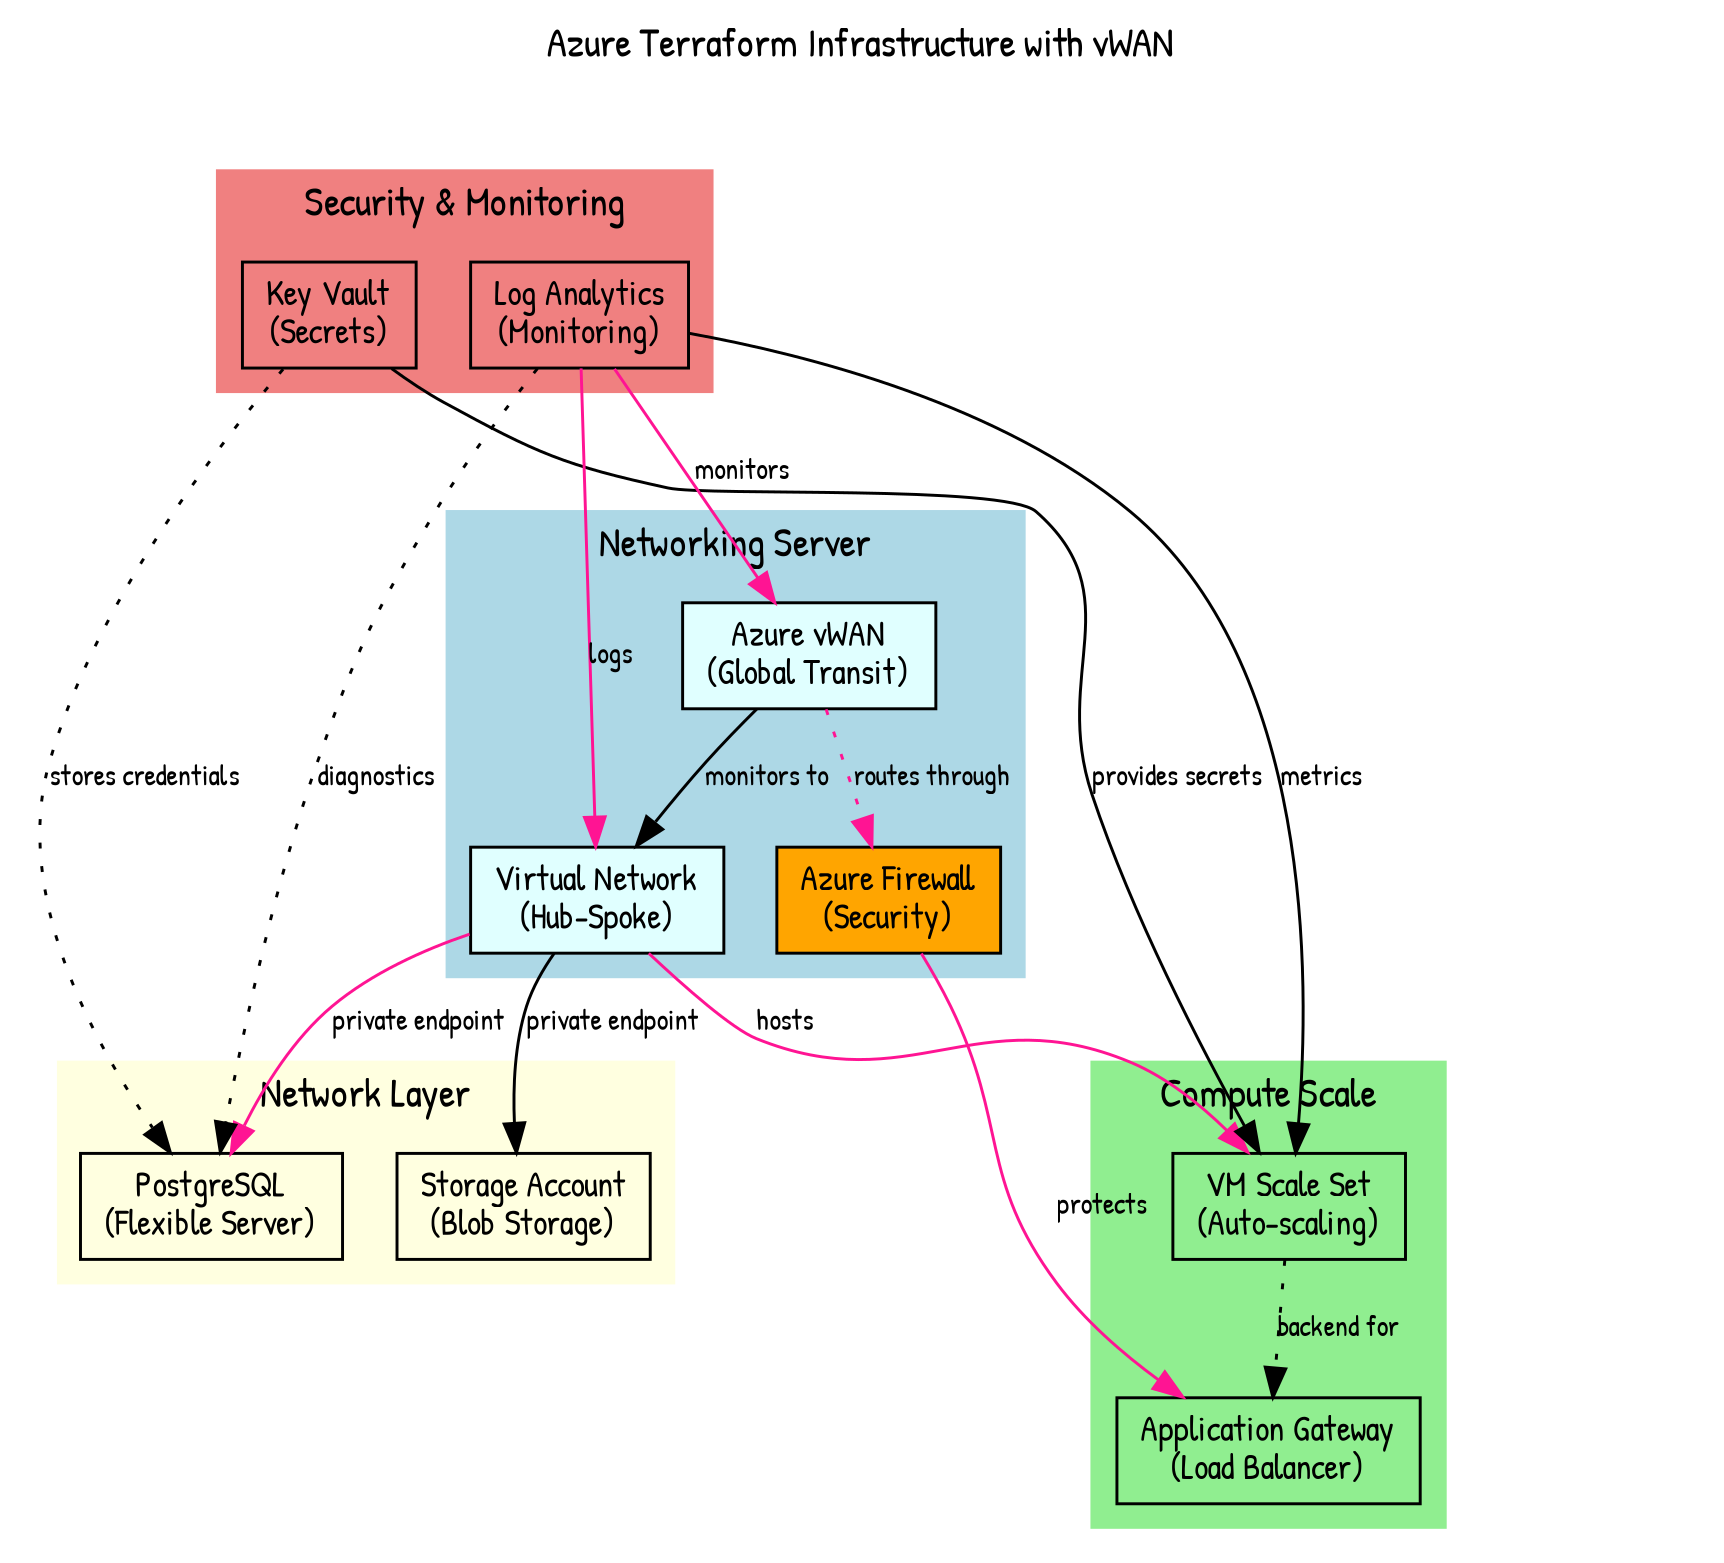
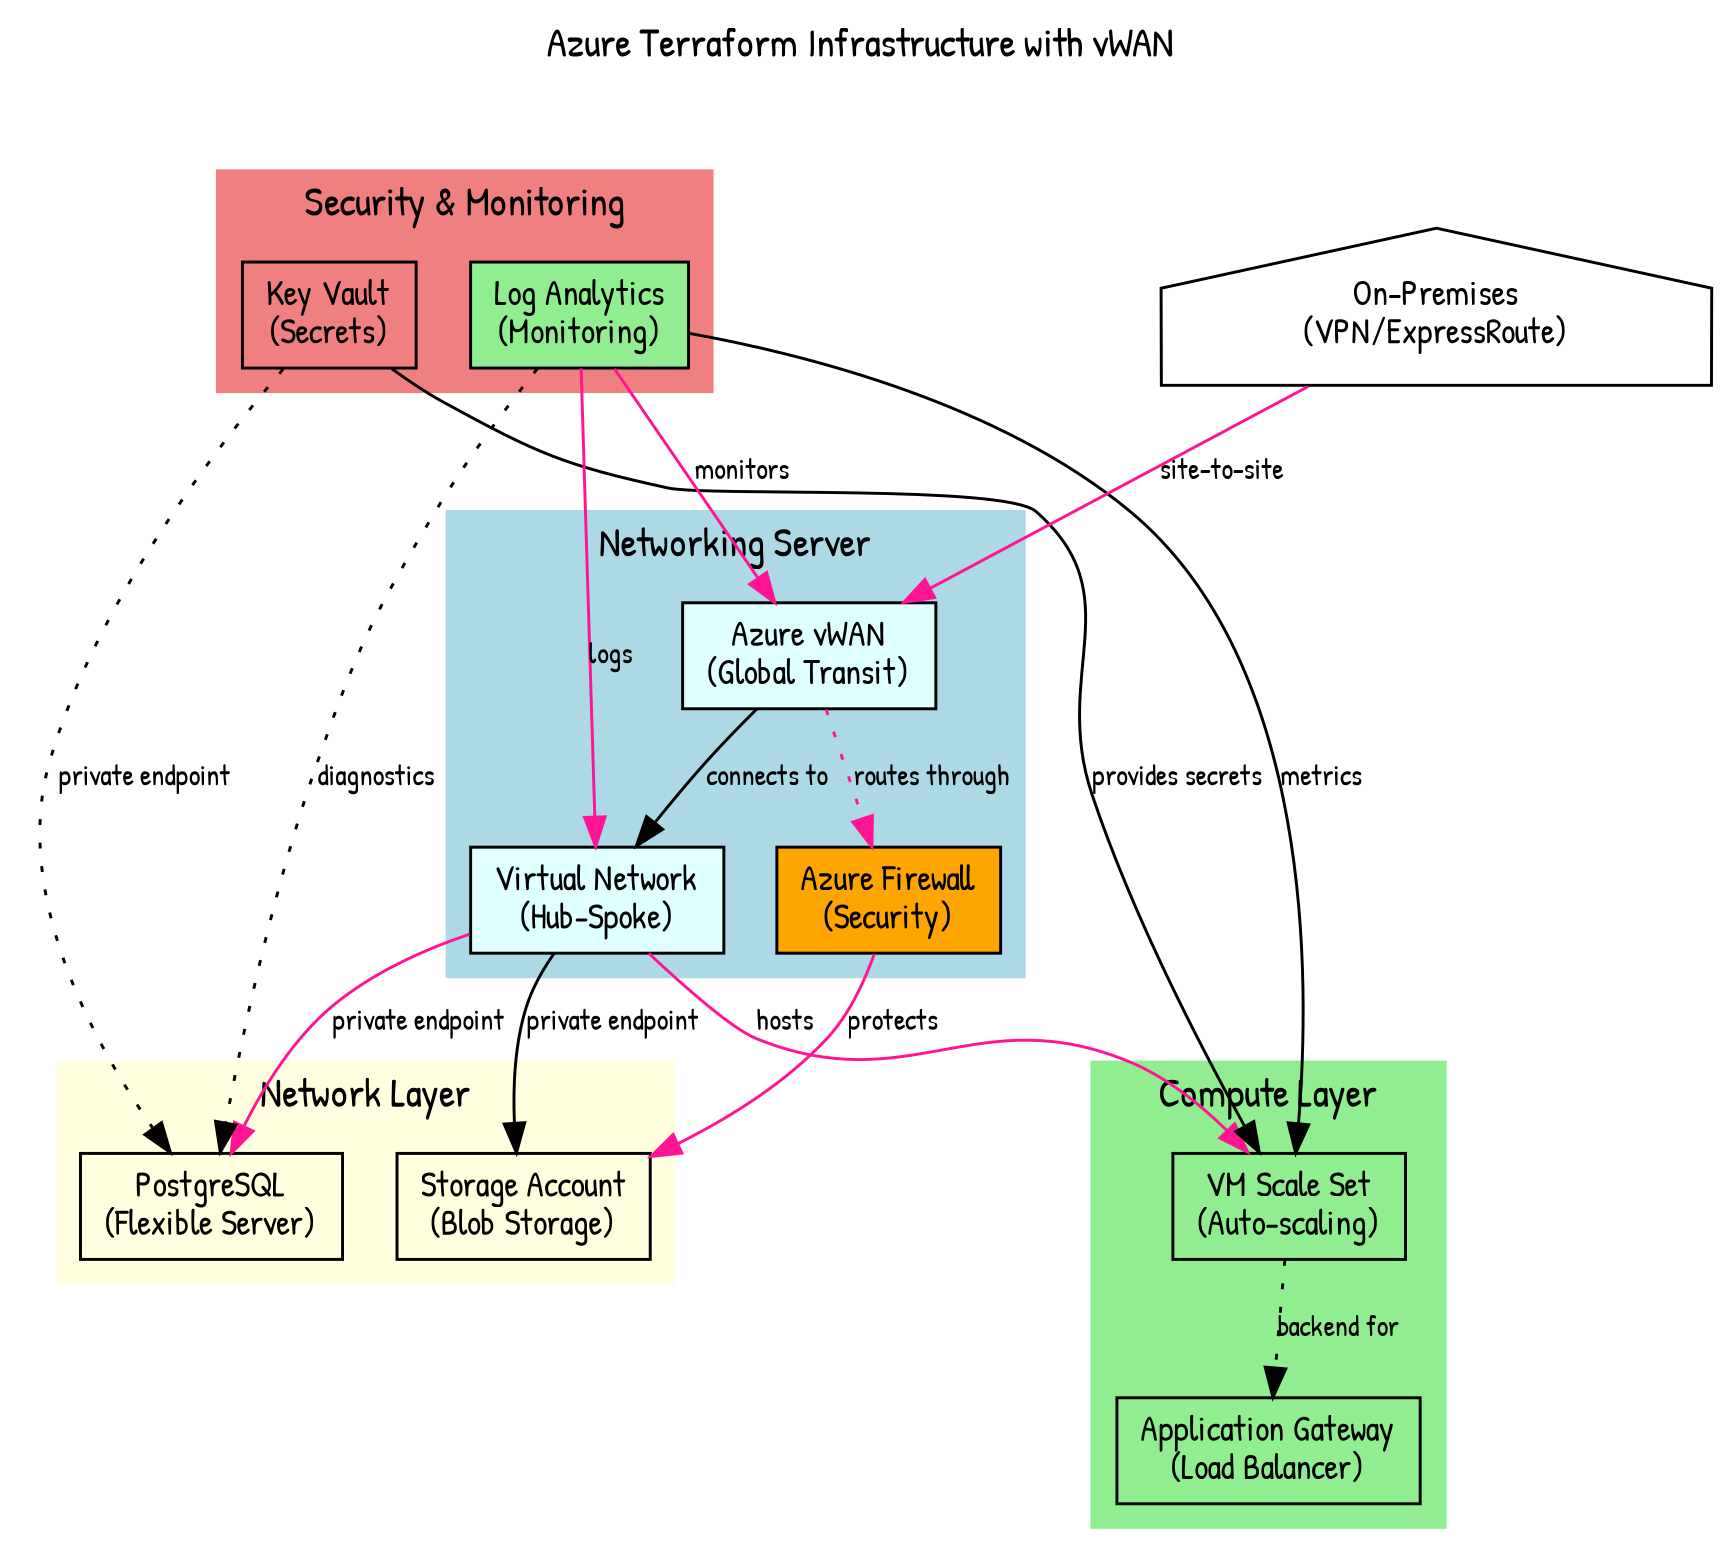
node "Log Analytics (Monitoring)": fillcolor lightcoral -> lightgreen
node "On-Premises (VPN/ExpressRoute)": added
edge "Key Vault (Secrets)" -> "PostgreSQL (Flexible Server)": label "stores credentials" -> "private endpoint"
edge "Azure vWAN (Global Transit)" -> "Virtual Network (Hub-Spoke)": label "monitors to" -> "connects to"
cluster "Compute Scale": label "Compute Scale" -> "Compute Layer"
edge "Azure Firewall (Security)" -> "Application Gateway (Load Balancer)": now "Azure Firewall (Security)" -> "Storage Account (Blob Storage)"
